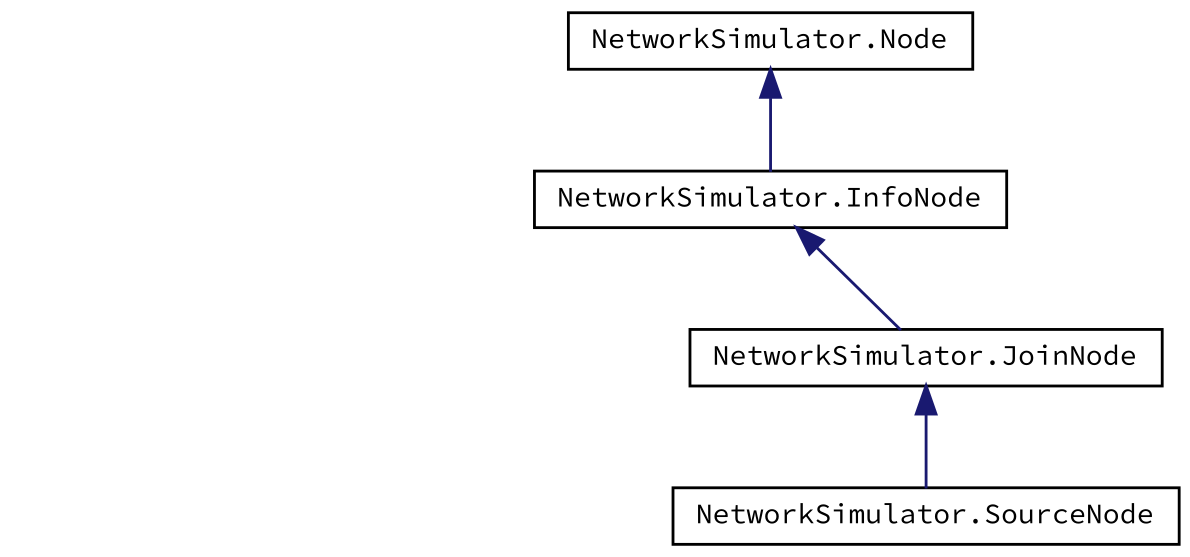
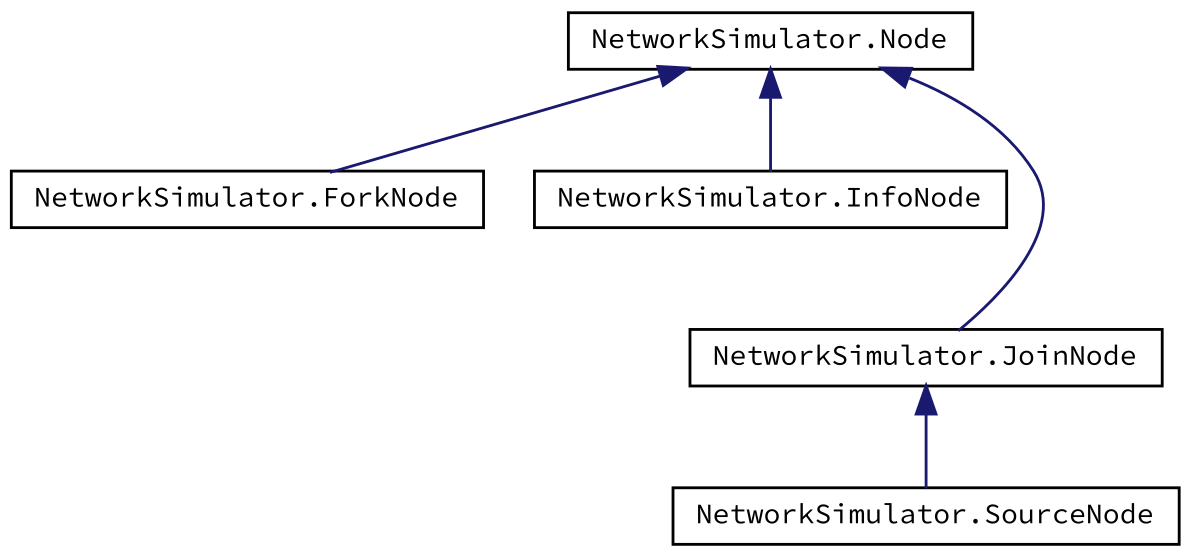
node "NetworkSimulator.ForkNode": added
edge "NetworkSimulator.JoinNode" -> "NetworkSimulator.InfoNode": now "NetworkSimulator.JoinNode" -> "NetworkSimulator.Node"
